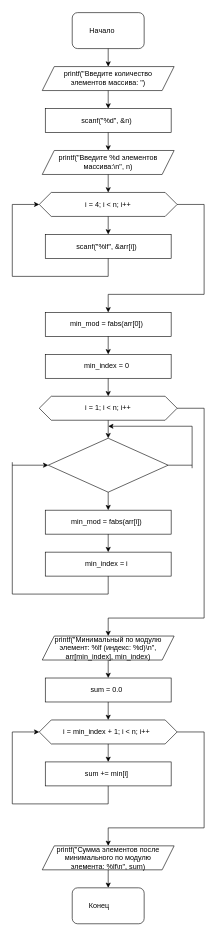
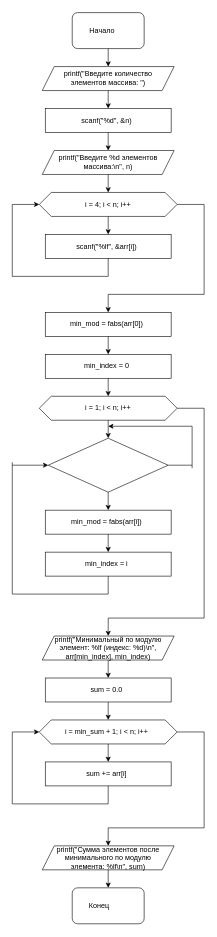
node "i = min_index + 1; i < n; i++": label "i = min_index + 1; i < n; i++" -> "i = min_sum + 1; i < n; i++"
node "sum += min[i]": label "sum += min[i]" -> "sum += arr[i]"
